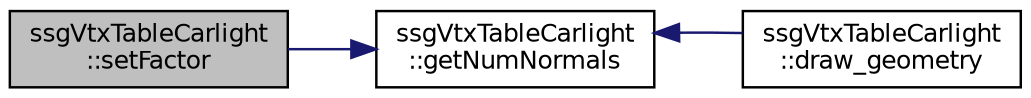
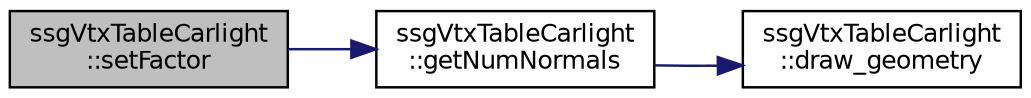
edge "ssgVtxTableCarlight ::draw_geometry" -> "ssgVtxTableCarlight ::getNumNormals": reversed
